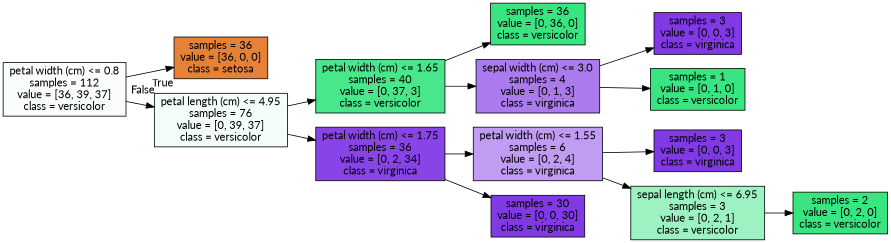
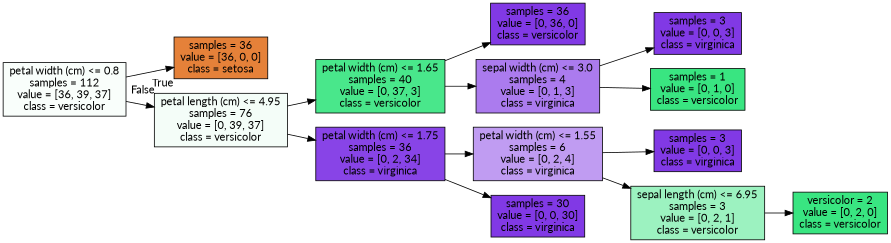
node "samples = 36 value = [0, 36, 0] class = versicolor": fillcolor #39e581ff -> #8139e5ff
node "samples = 2 value = [0, 2, 0] class = versicolor": label "samples = 2 value = [0, 2, 0] class = versicolor" -> "versicolor = 2 value = [0, 2, 0] class = versicolor"
